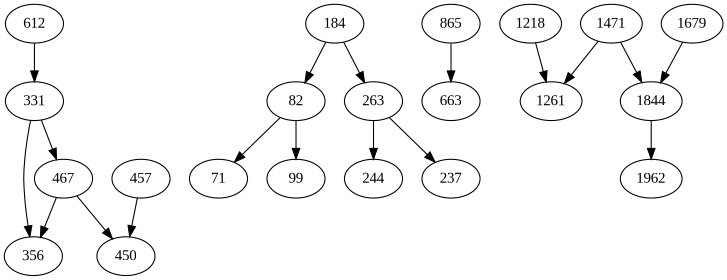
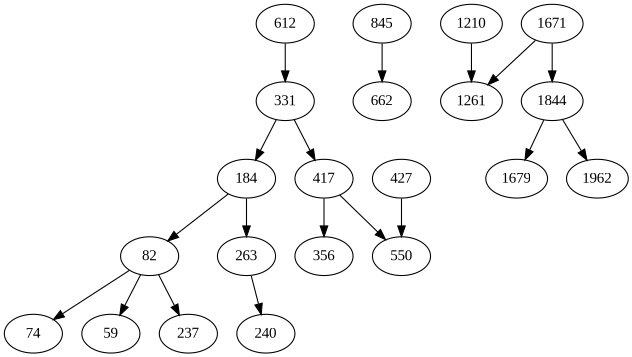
node "865": label "865" -> "845"
node "1218": label "1218" -> "1210"
node "1471": label "1471" -> "1671"
edge "1679" -> "1844": reversed
node "663": label "663" -> "662"
edge "263" -> "237": now "82" -> "237"
edge "331" -> "356": now "331" -> "184"
node "467": label "467" -> "417"
node "457": label "457" -> "427"
node "71": label "71" -> "74"
node "99": label "99" -> "59"
node "244": label "244" -> "240"
node "450": label "450" -> "550"
